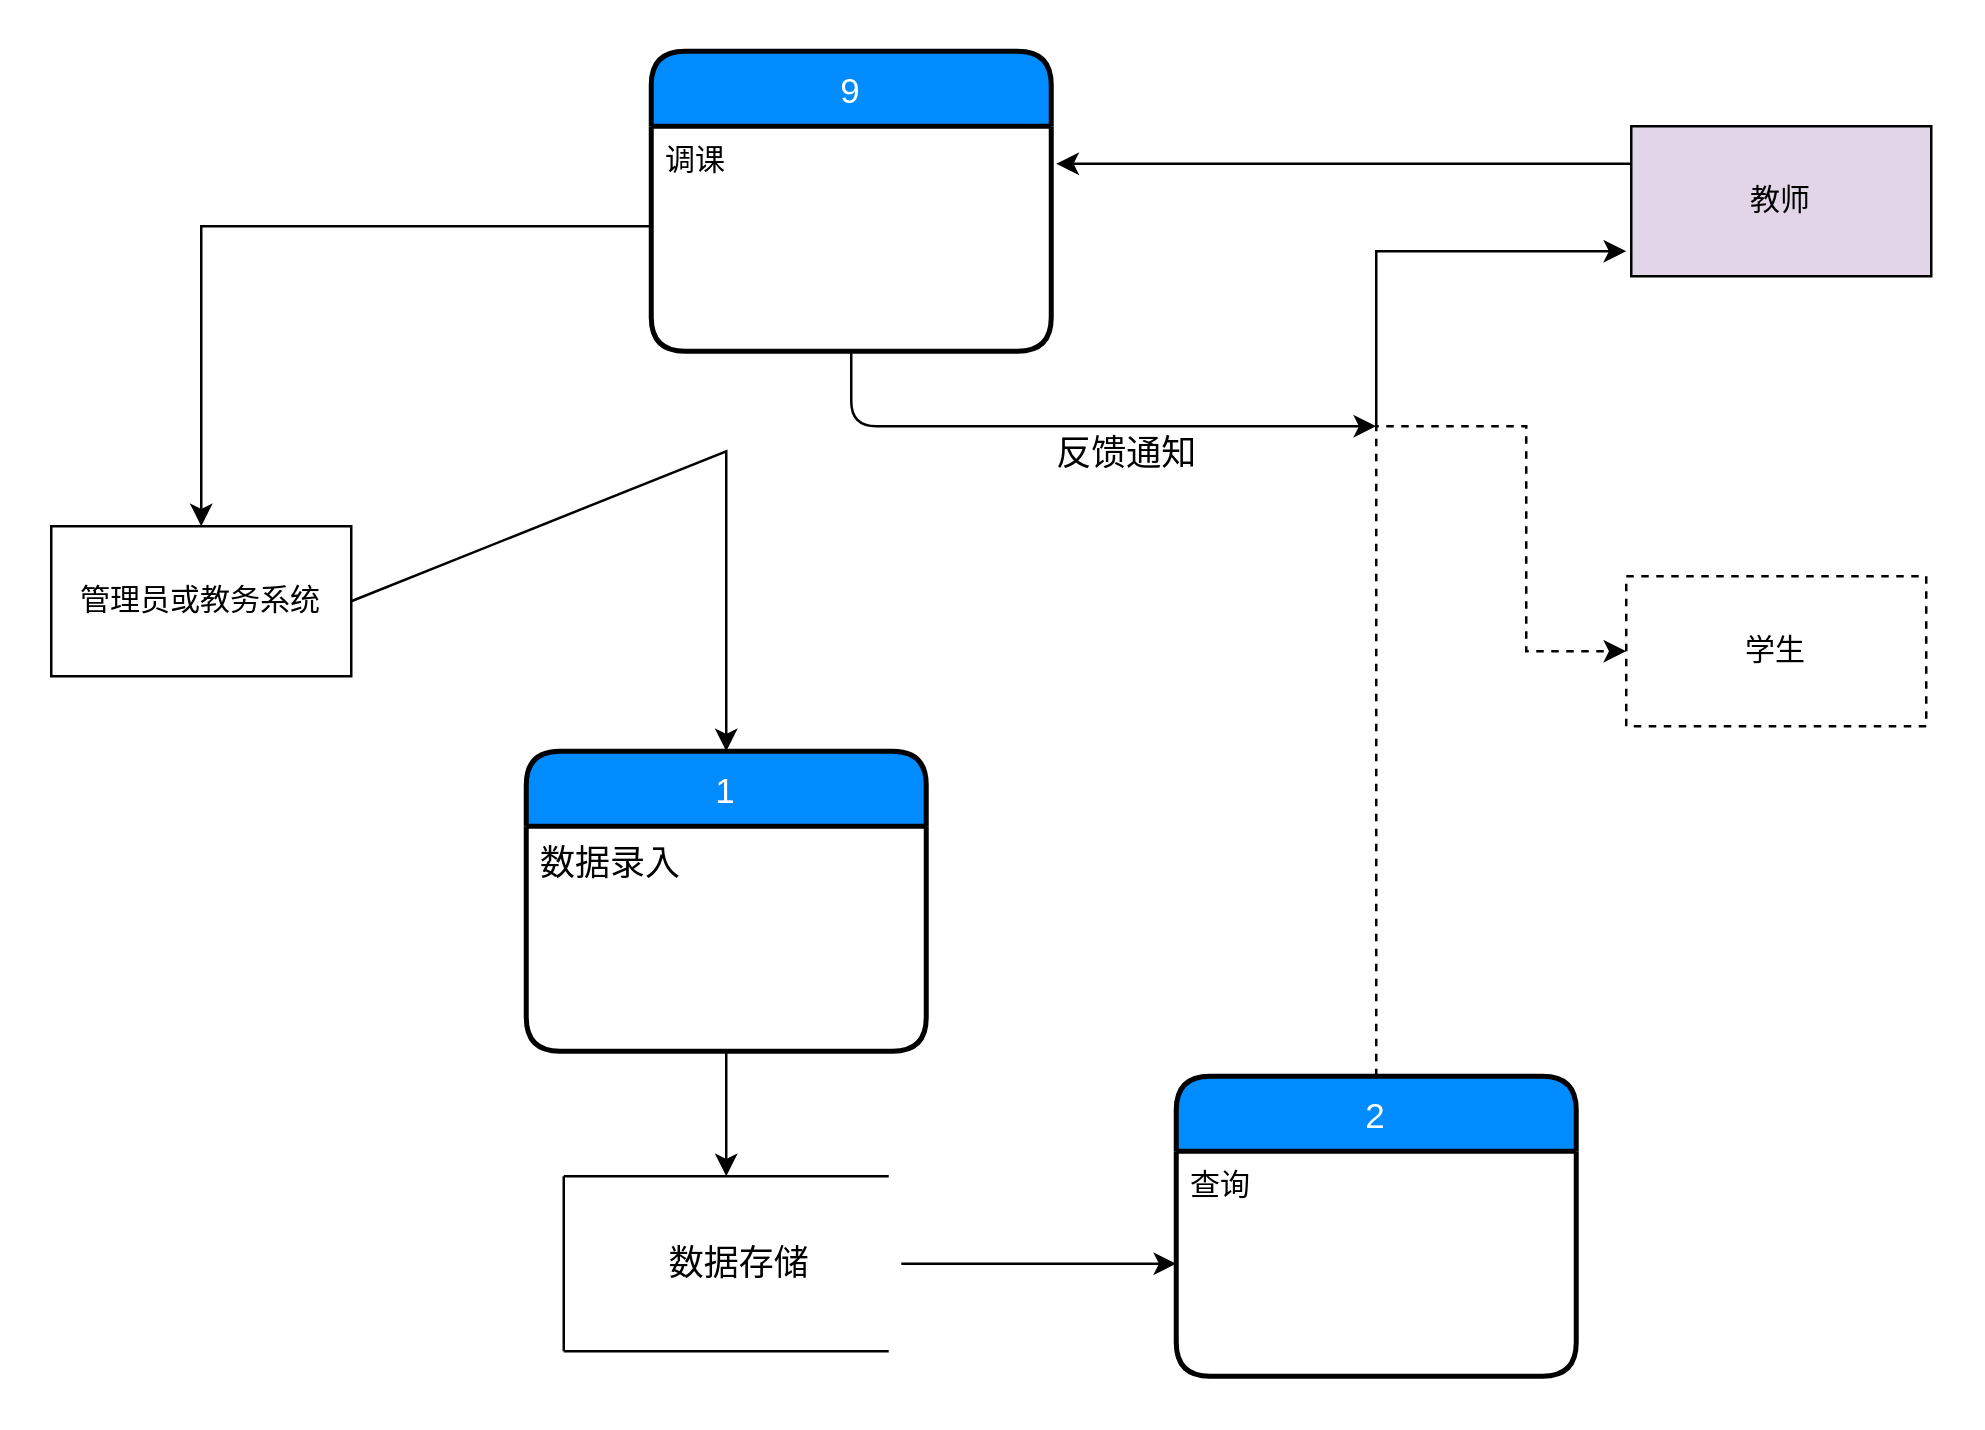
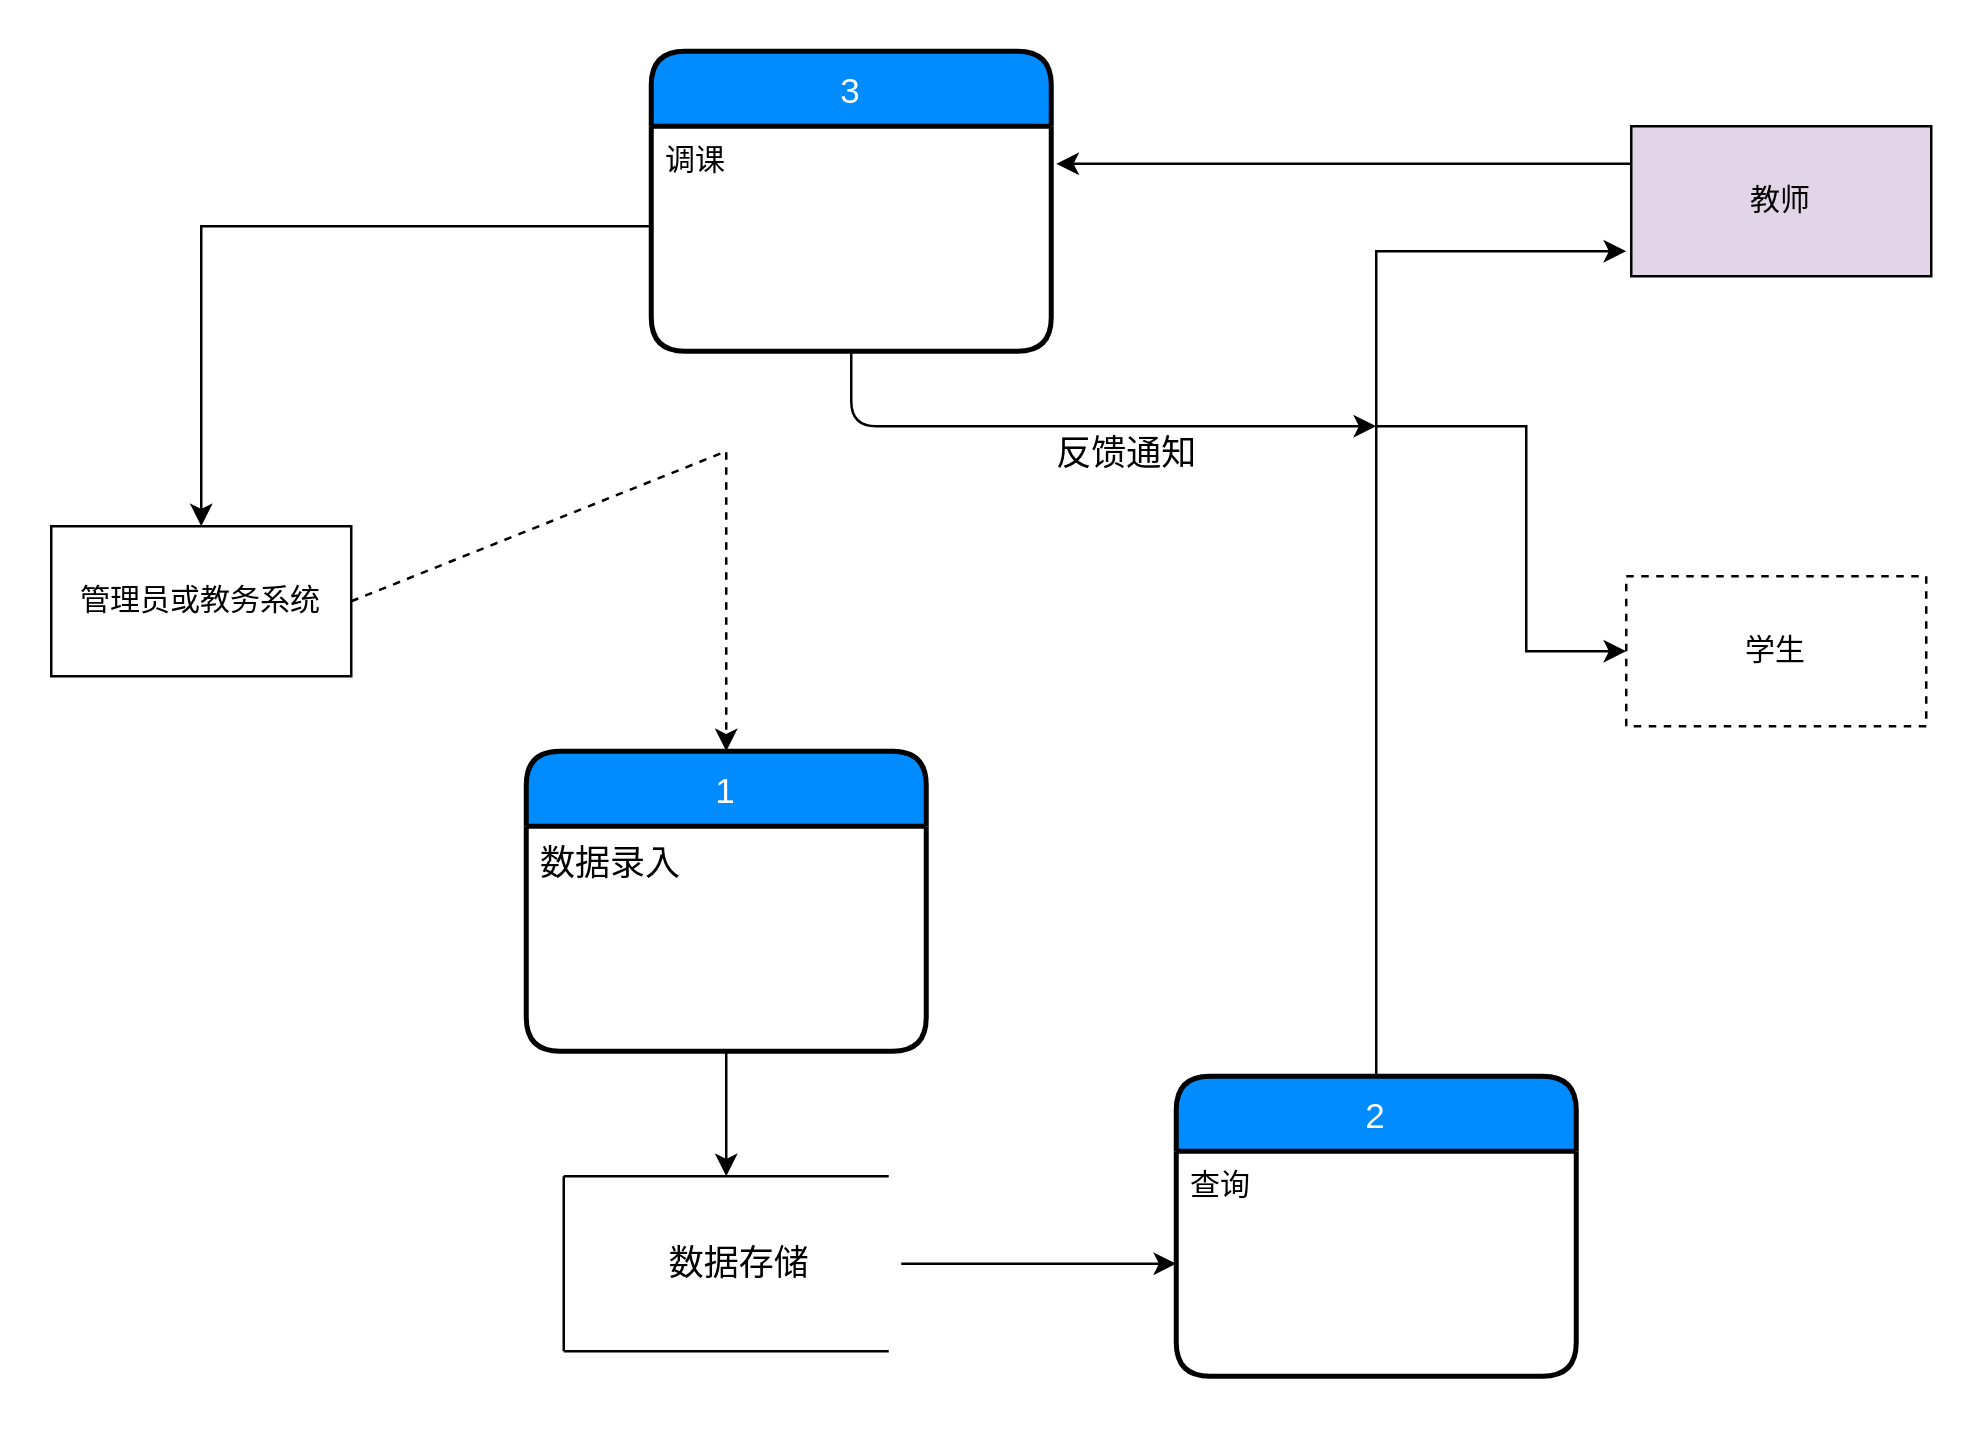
node "9": label "9" -> "3"
edge "管理员或教务系统" -> "1": style solid -> dashed
edge "2" -> "学生": style dashed -> solid
